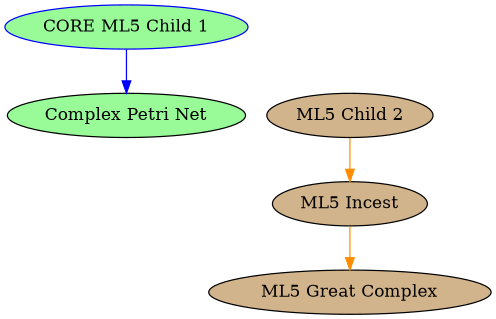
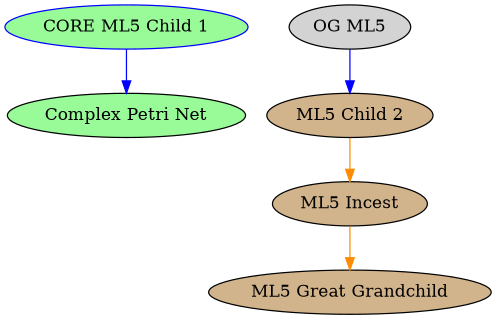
node "OG ML5": added
node "ML5 Great Complex": label "ML5 Great Complex" -> "ML5 Great Grandchild"
